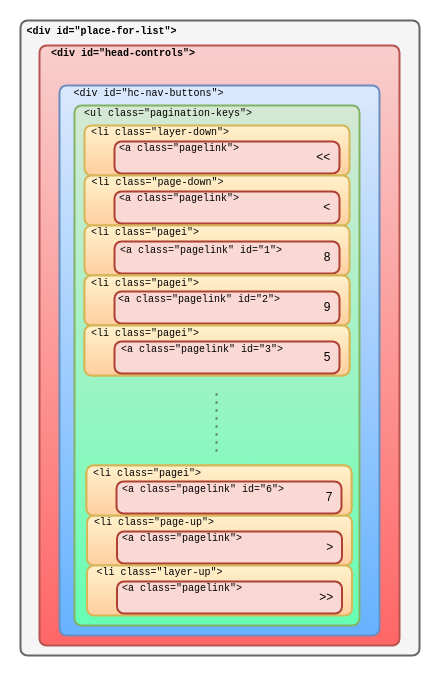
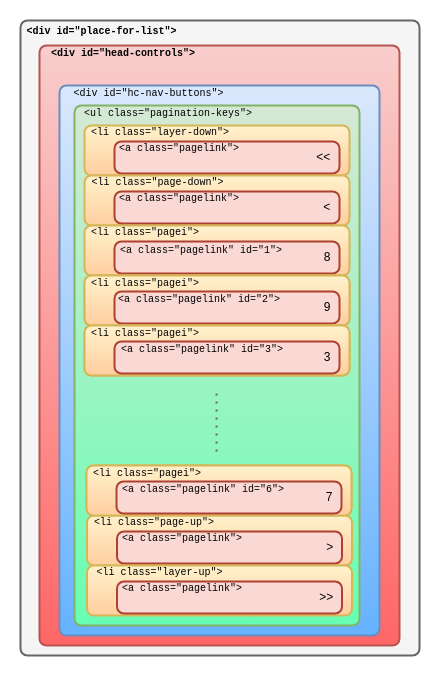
node "5": label "5" -> "3"
